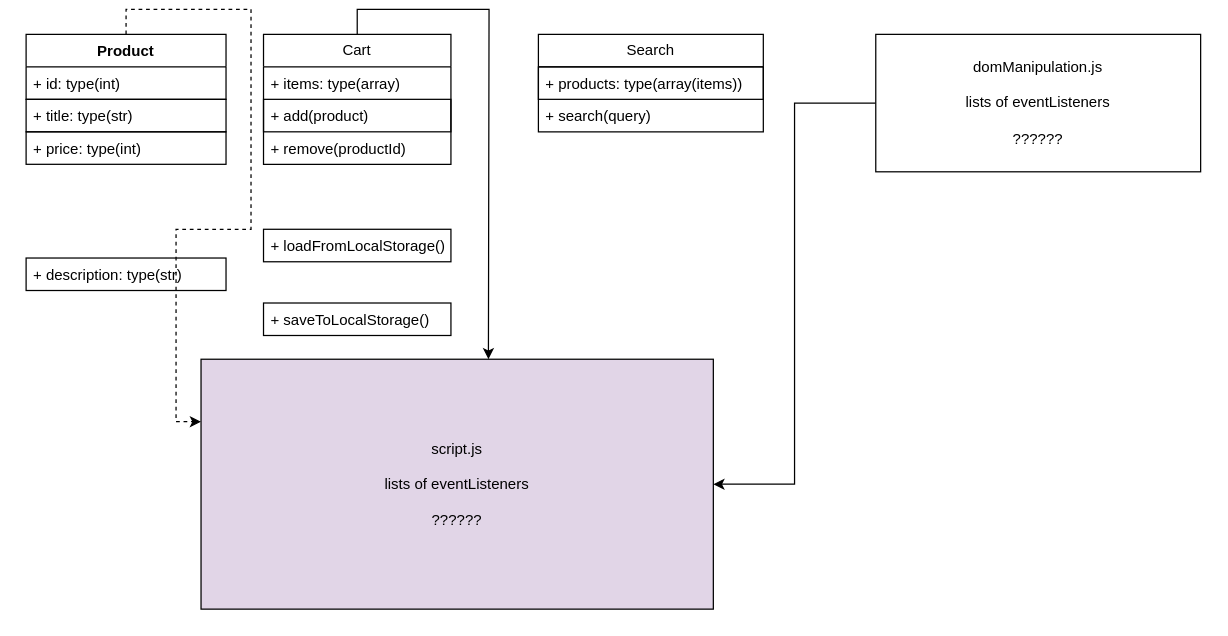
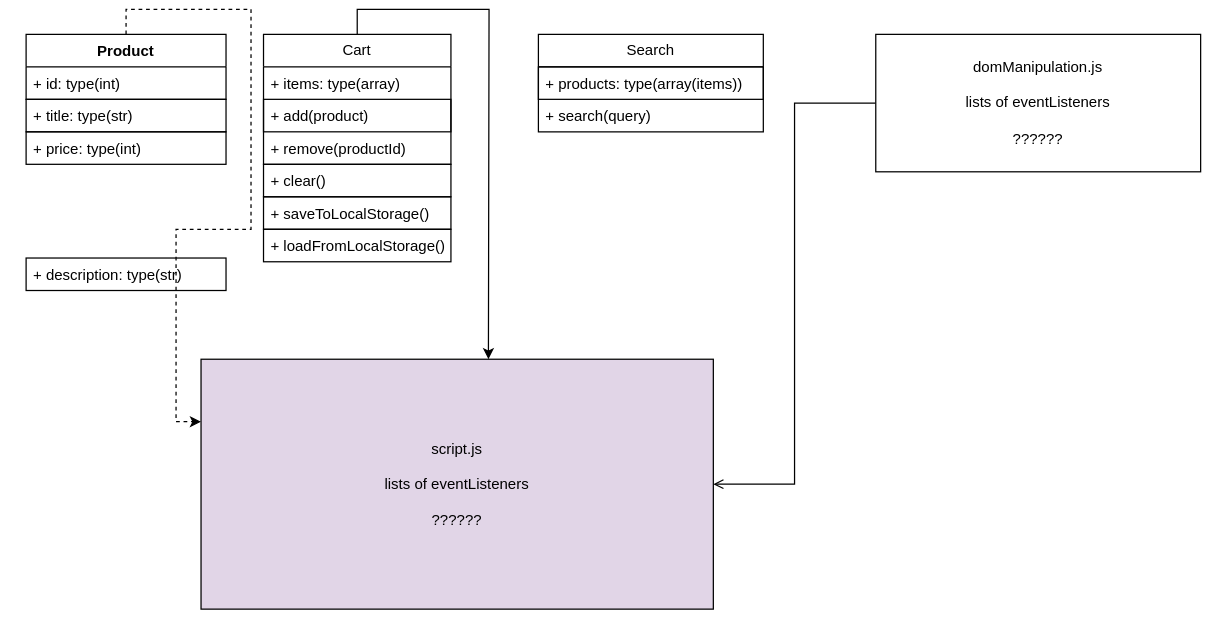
node "+ clear()": added
node "+ saveToLocalStorage()": moved (357, 319) -> (357, 213)
edge "domManipulation.js lists of eventListeners ??????" -> "script.js lists of eventListeners??????": arrowhead classic -> open
